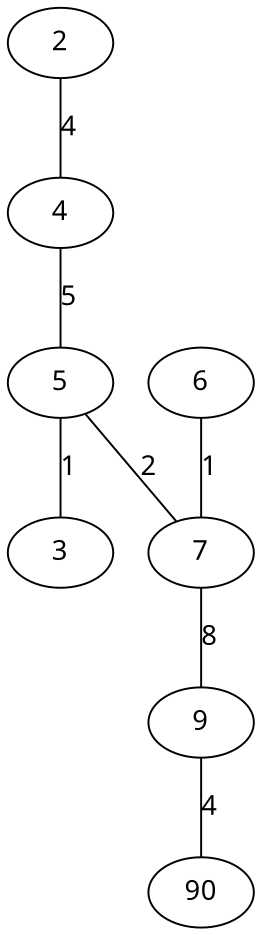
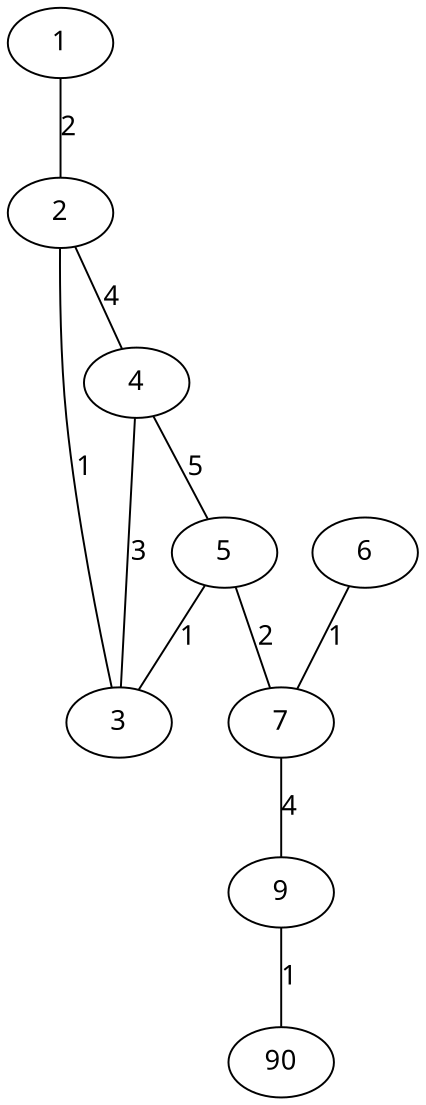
node "1": added
edge "2" -- "3": added, label "1"
edge "4" -- "3": added, label "3"
edge "7" -- "9": label "8" -> "4"
edge "9" -- "90": label "4" -> "1"
